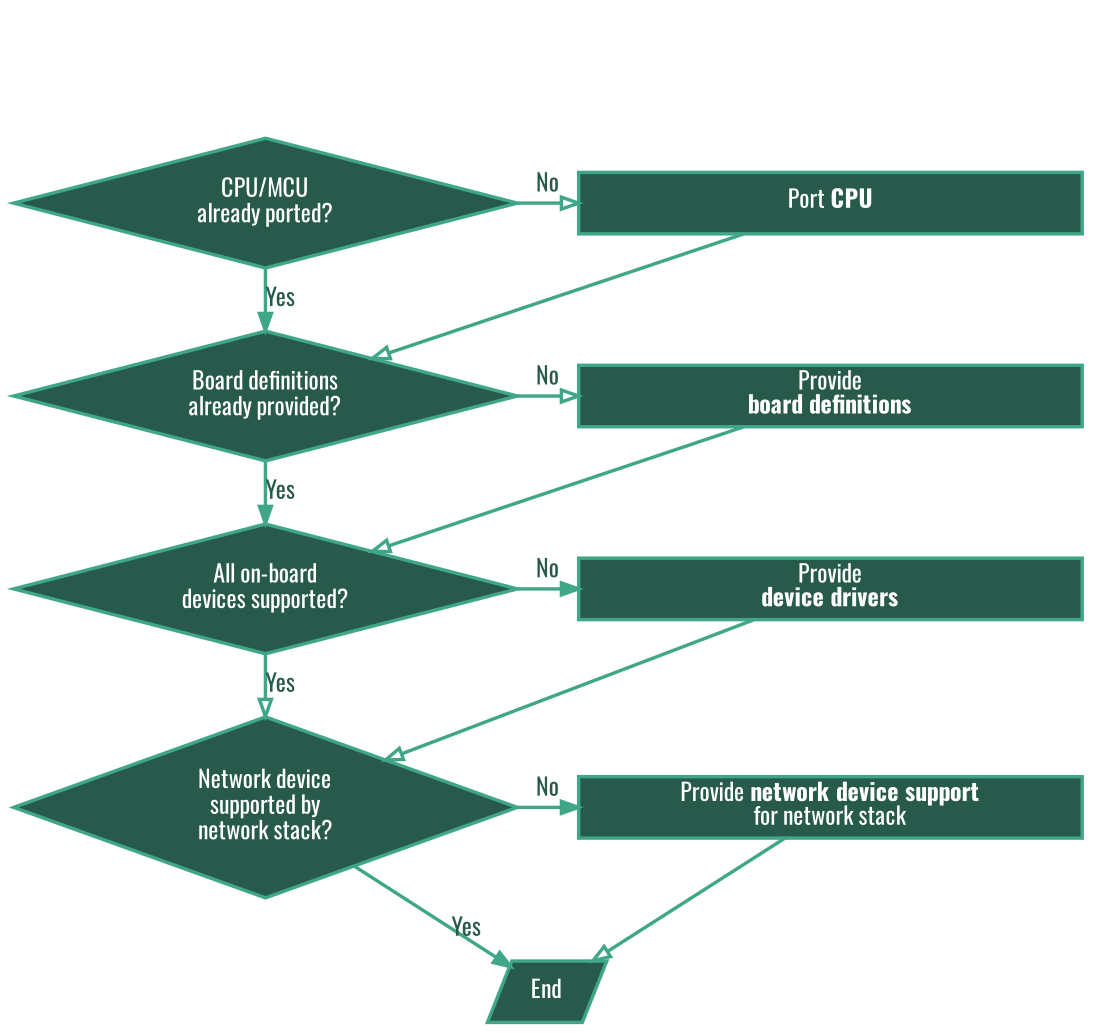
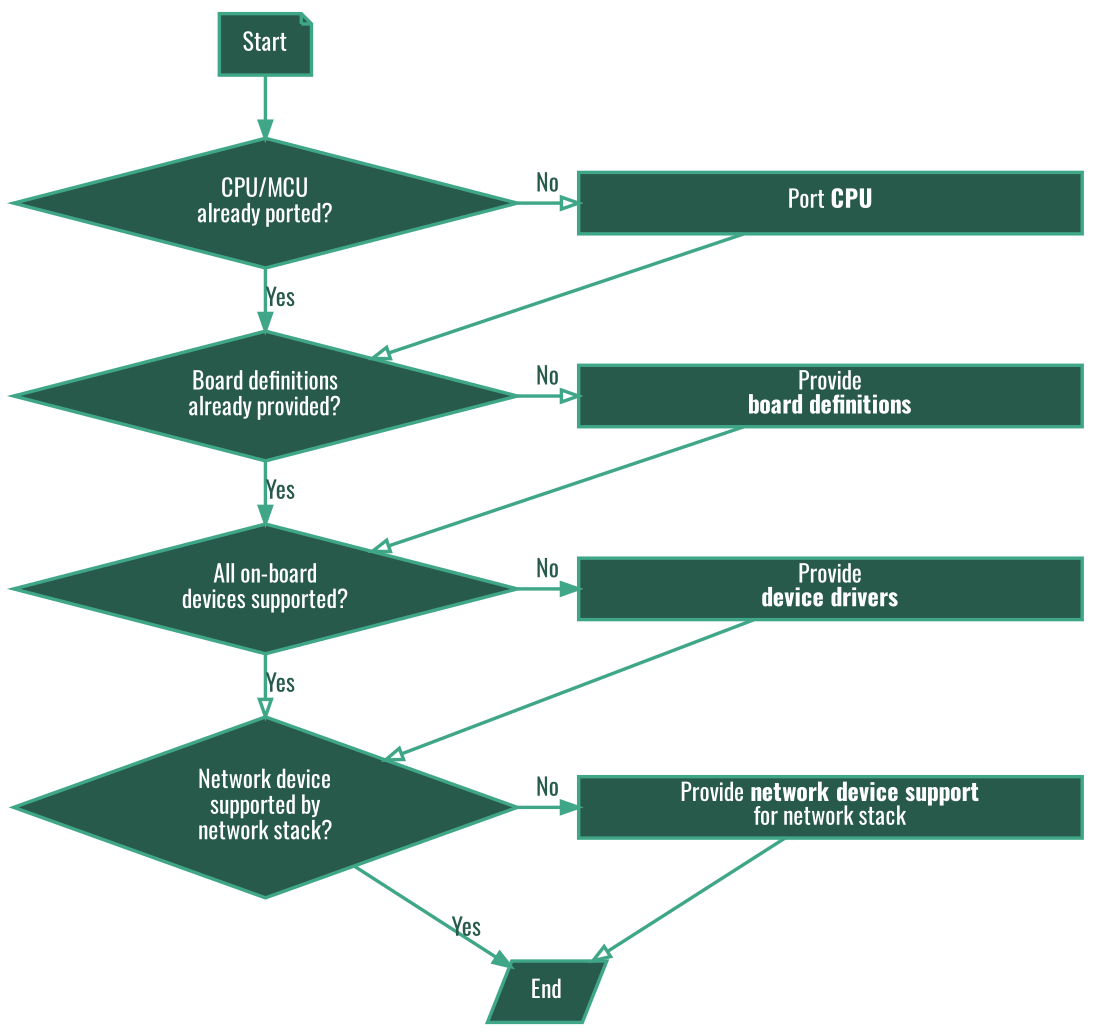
node "Start": added
